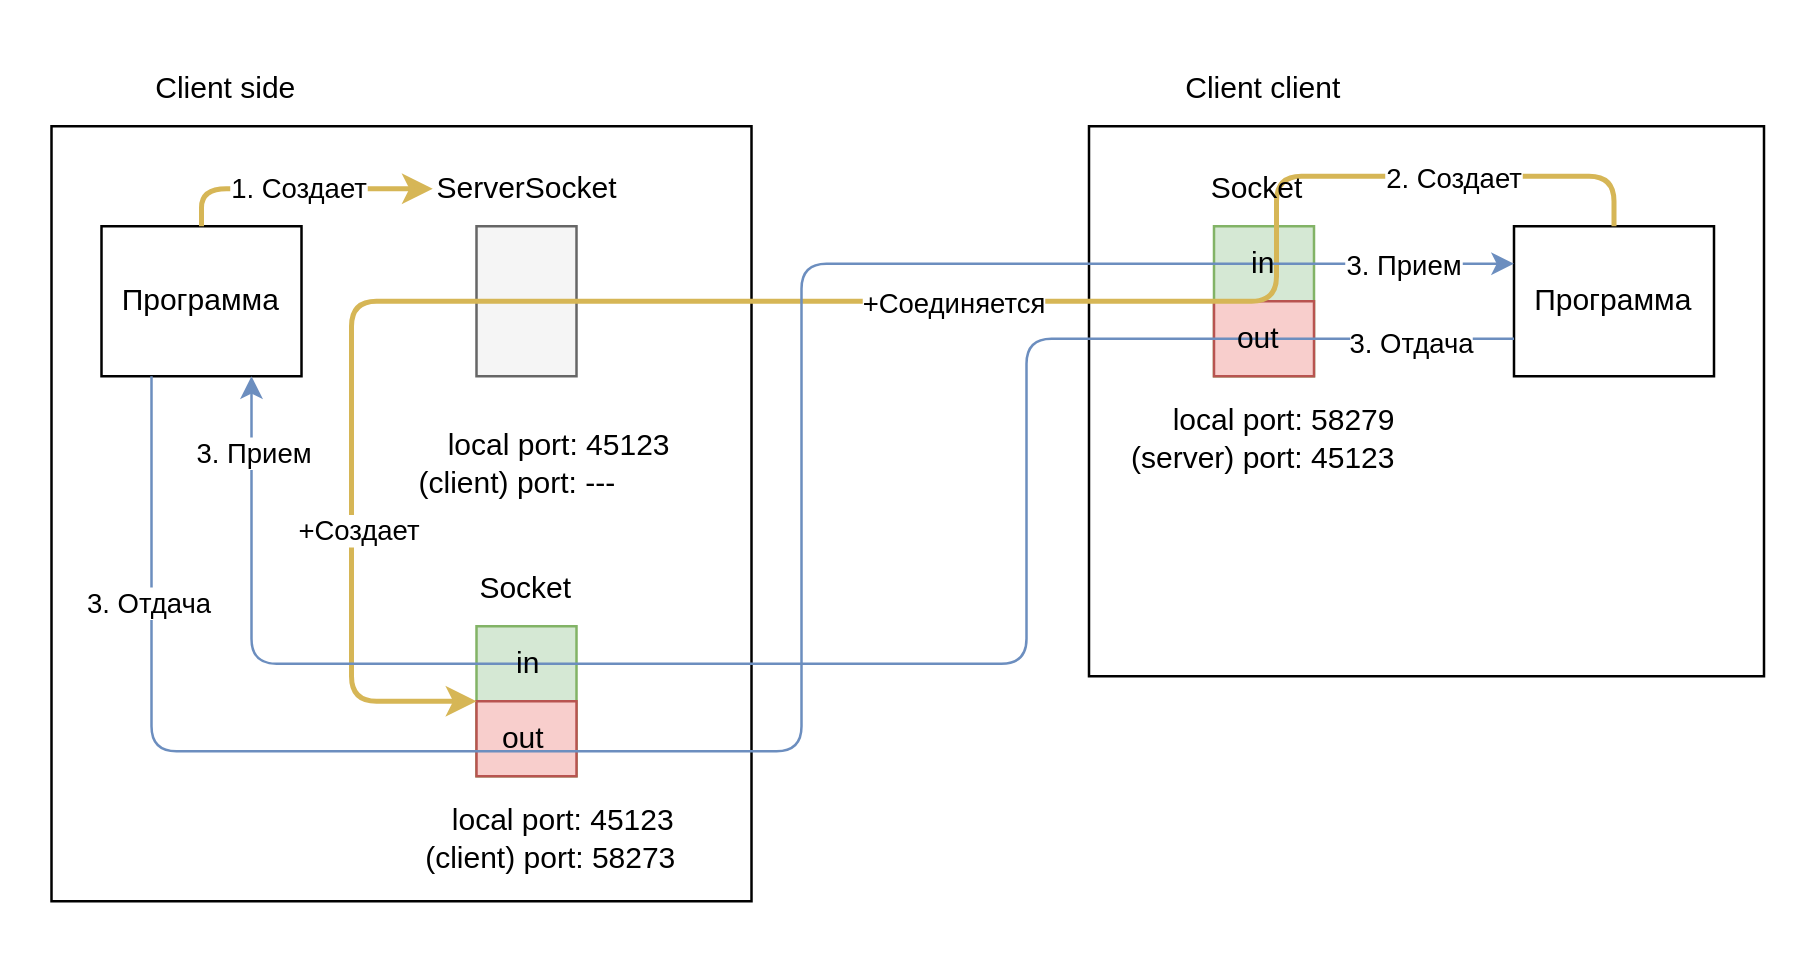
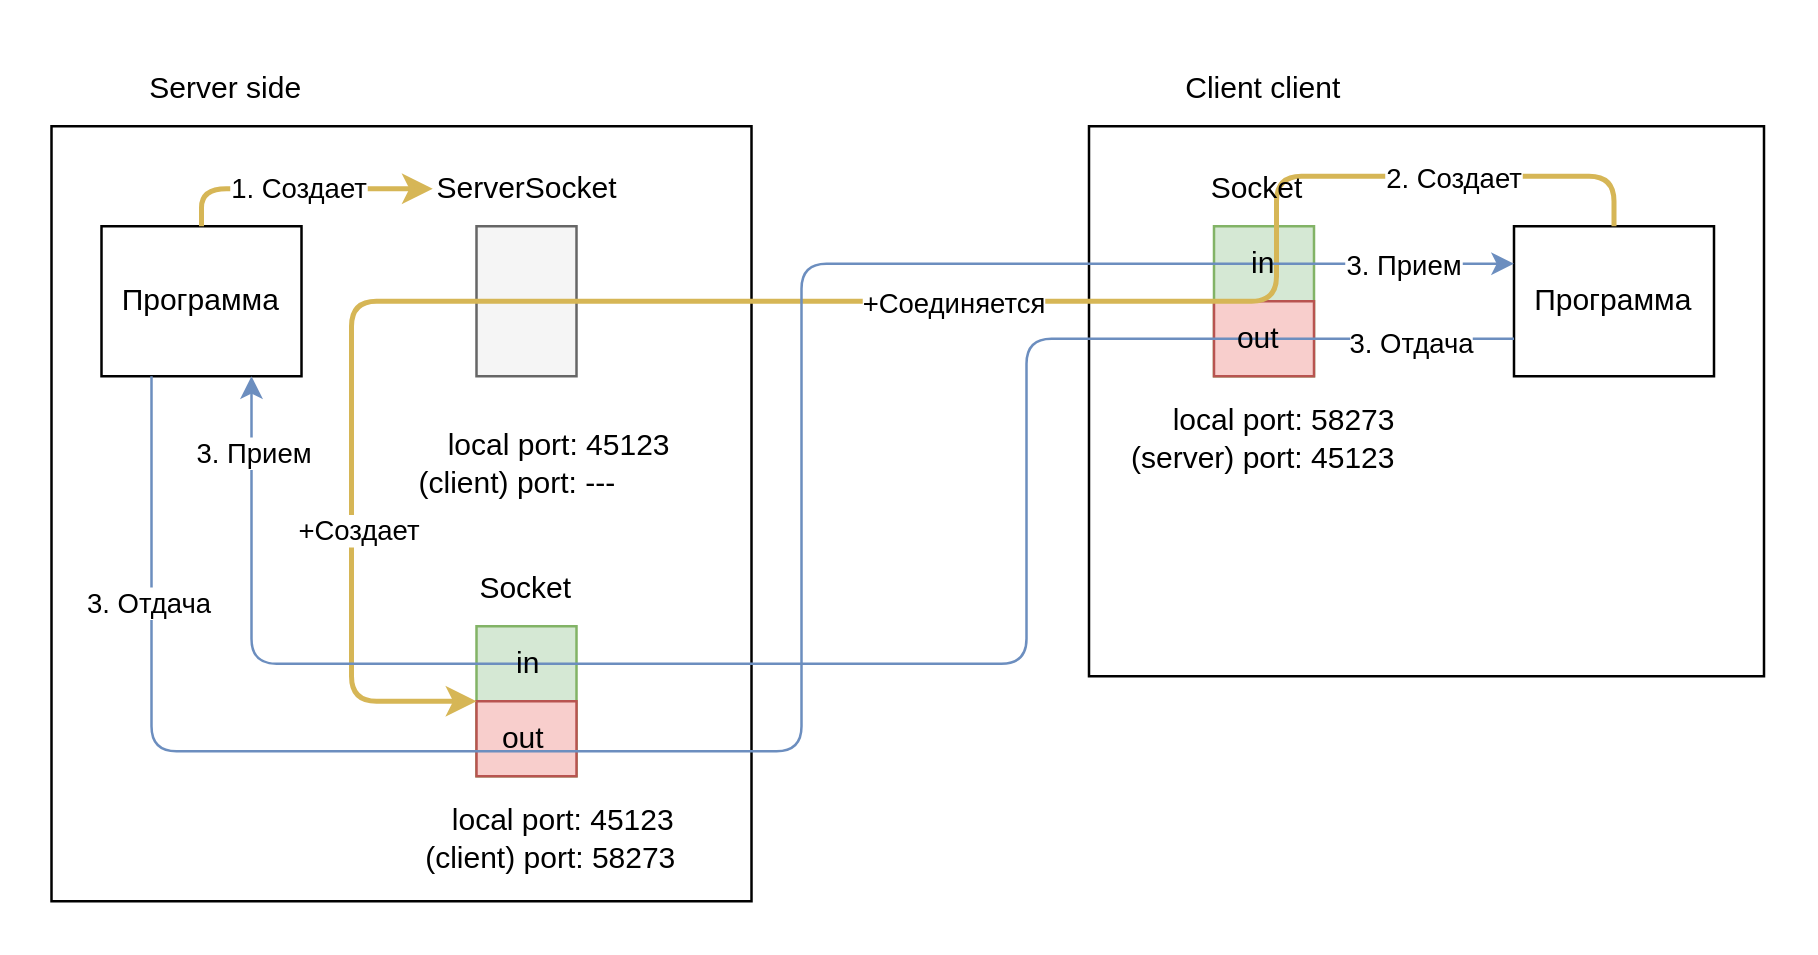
node "Client side": label "Client side" -> "Server side"
node "local port: 58279 (server) port: 45123": label "local port: 58279 (server) port: 45123" -> "local port: 58273 (server) port: 45123"
